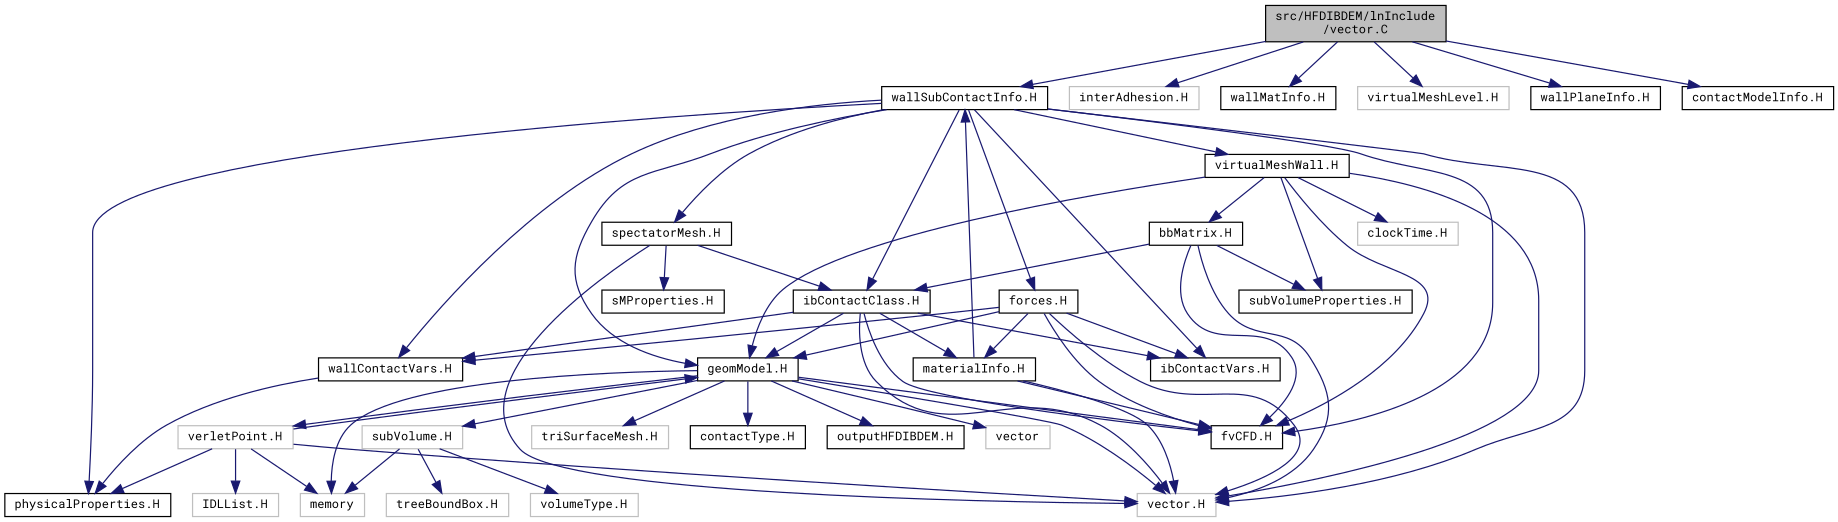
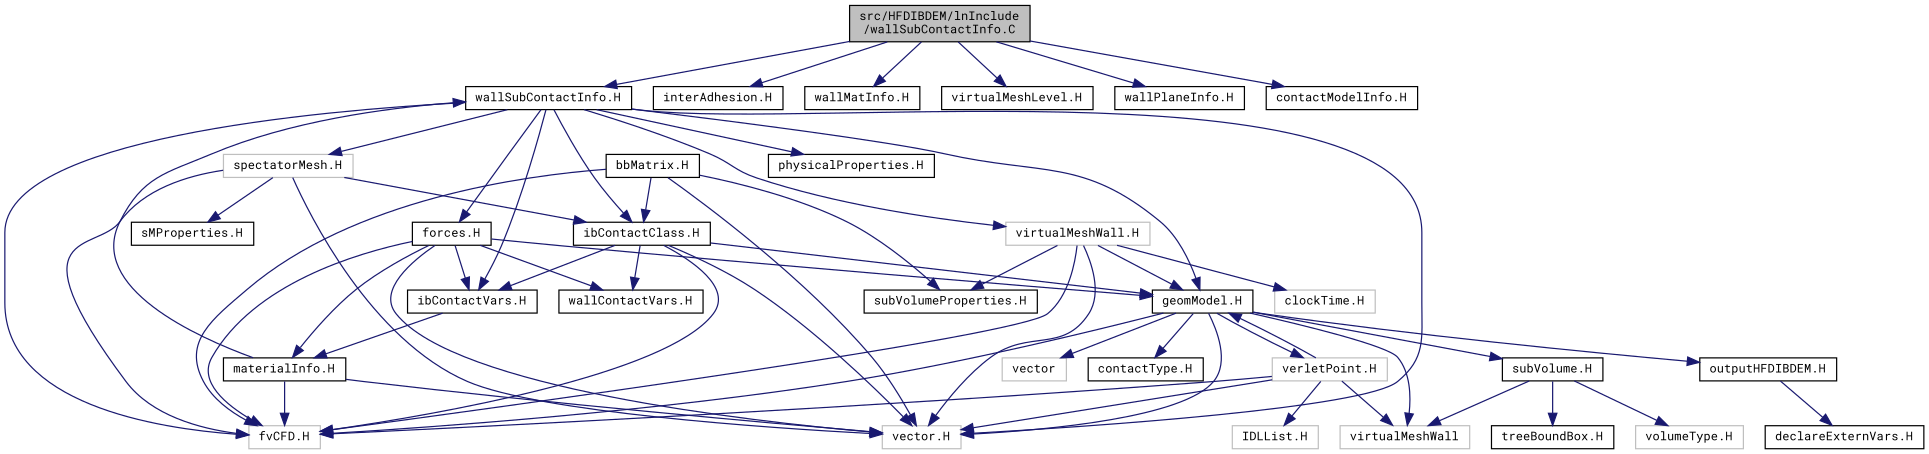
node "src/HFDIBDEM/lnInclude /vector.C": label "src/HFDIBDEM/lnInclude /vector.C" -> "src/HFDIBDEM/lnInclude /wallSubContactInfo.C"
node "interAdhesion.H": color grey75 -> black
node "virtualMeshLevel.H": color grey75 -> black
edge "wallSubContactInfo.H" -> "wallContactVars.H": removed
node "virtualMeshWall.H": color black -> grey75
edge "virtualMeshWall.H" -> "bbMatrix.H": removed
node "spectatorMesh.H": color black -> grey75
edge "spectatorMesh.H" -> "fvCFD.H": added
edge "ibContactClass.H" -> "materialInfo.H": now "ibContactVars.H" -> "materialInfo.H"
edge "wallContactVars.H" -> "physicalProperties.H": removed
node "subVolume.H": color grey75 -> black
node "triSurfaceMesh.H": removed
node "fvCFD.H": color black -> grey75
node "declareExternVars.H": added
edge "verletPoint.H" -> "physicalProperties.H": now "verletPoint.H" -> "fvCFD.H"
node "memory": label "memory" -> "virtualMeshWall"
node "treeBoundBox.H": color grey75 -> black
